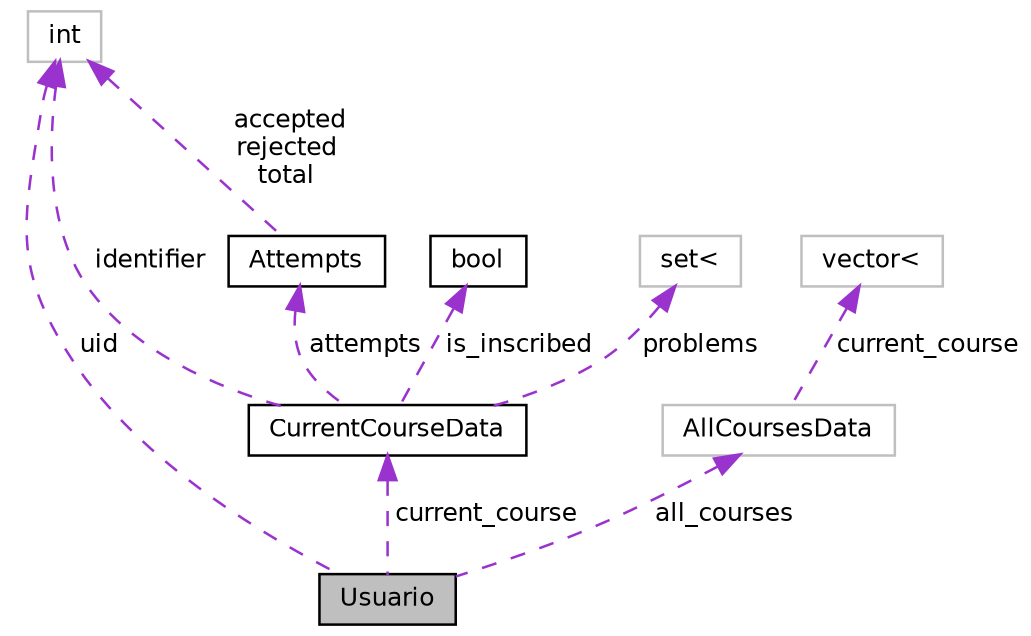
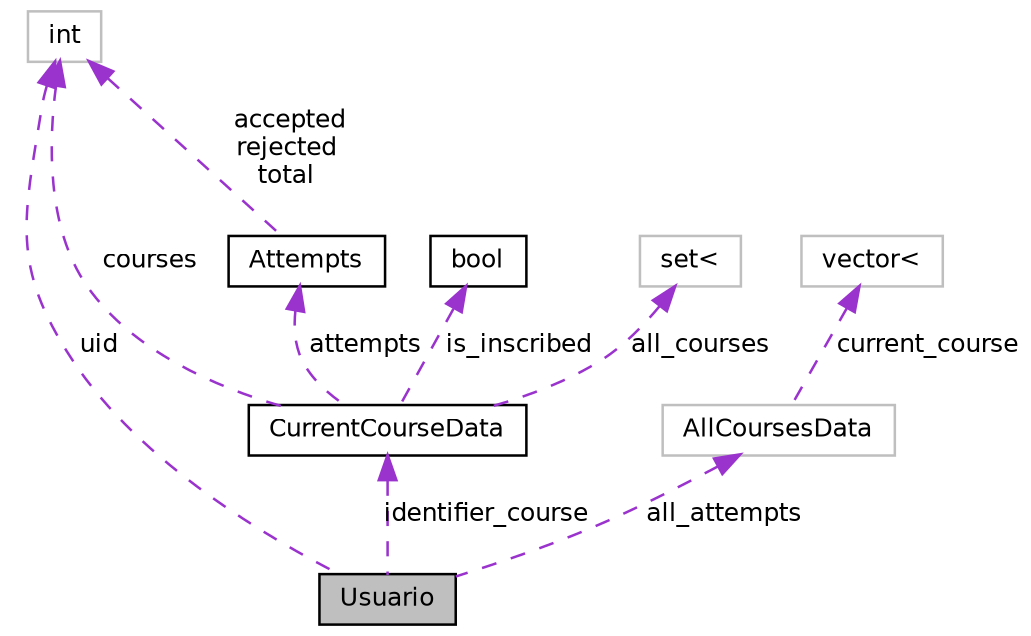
edge "CurrentCourseData" -> "int": label " identifier" -> " courses"
edge "CurrentCourseData" -> "set<": label " problems" -> " all_courses"
edge "Usuario" -> "CurrentCourseData": label " current_course" -> " identifier_course"
edge "Usuario" -> "AllCoursesData": label " all_courses" -> " all_attempts"
